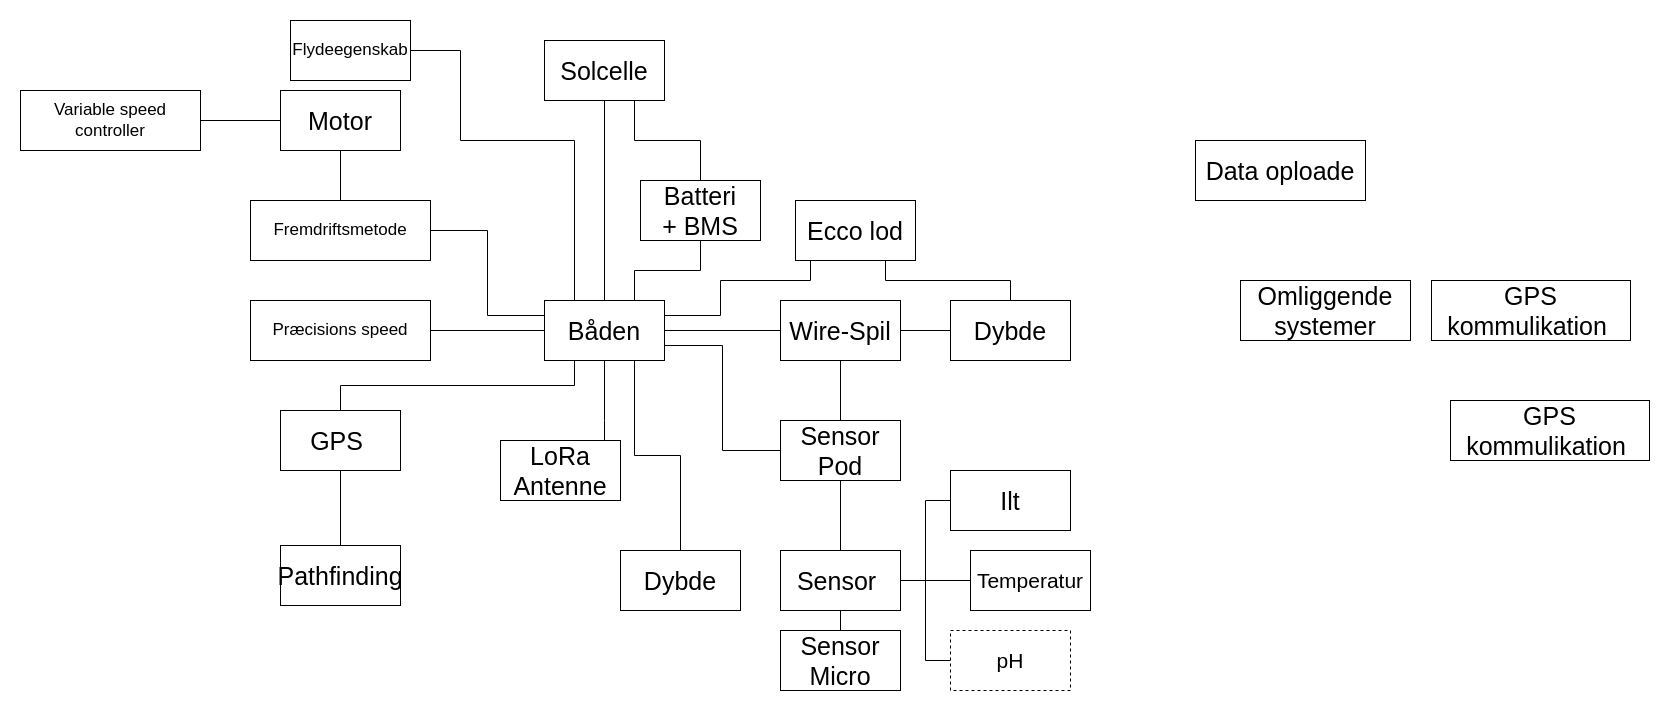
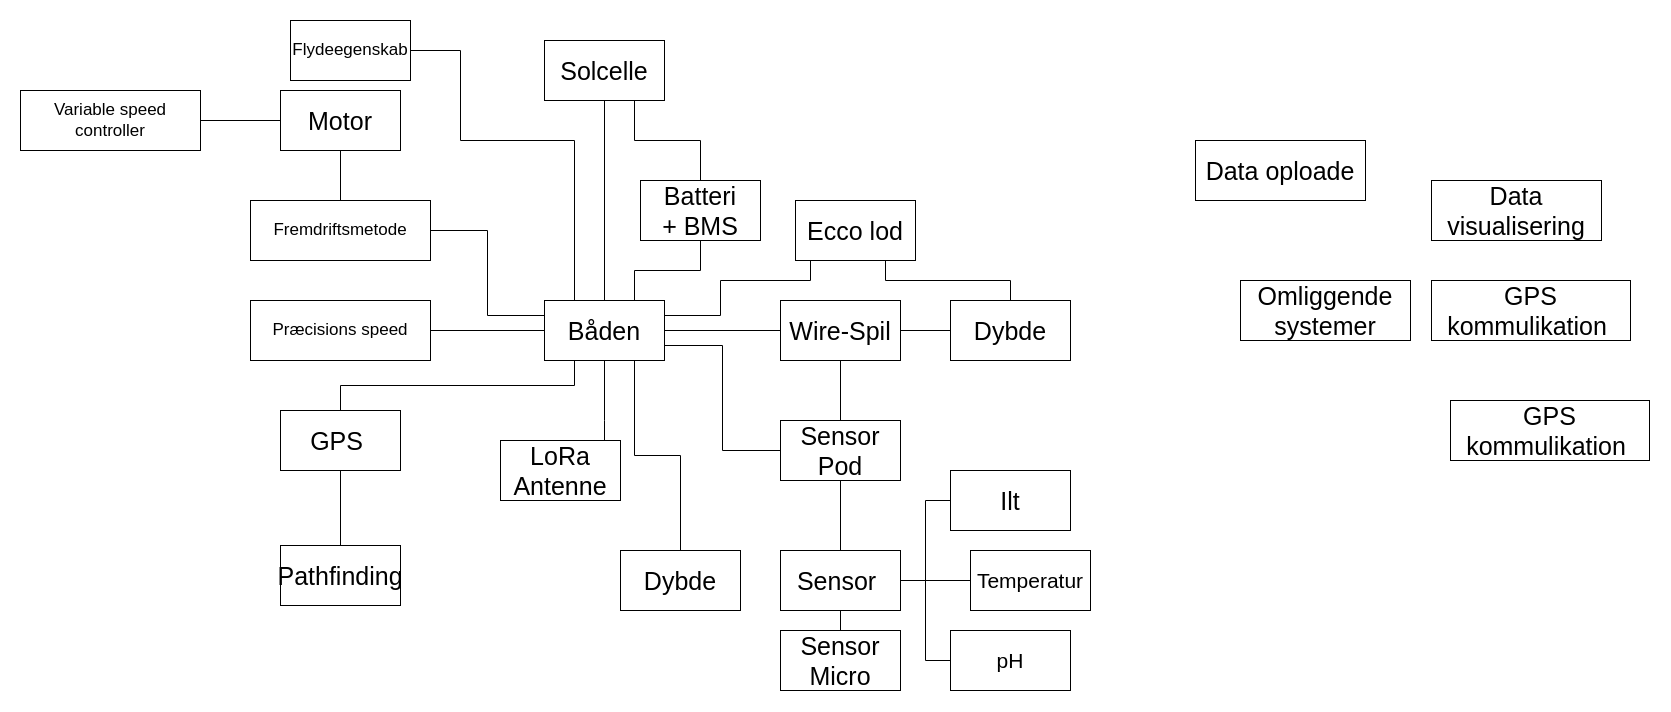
node "Data visualisering": added
node "pH": style dashed -> solid
